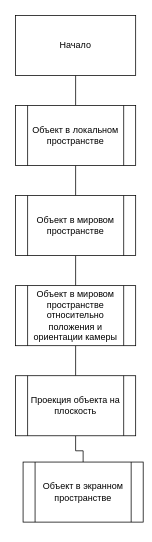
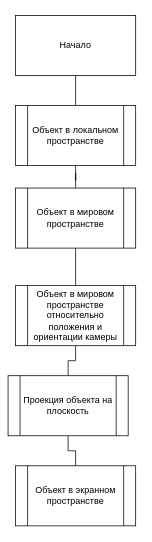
node "Объект в мировом пространстве": moved (75, 225) -> (75, 218)
node "Проекция объекта на плоскость": moved (75, 405) -> (68, 405)
node "Объект в экранном пространстве": moved (83, 492) -> (75, 495)
